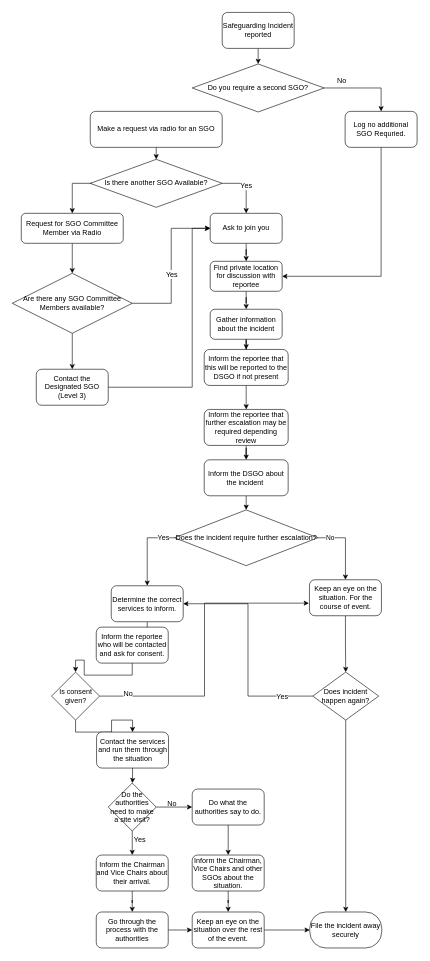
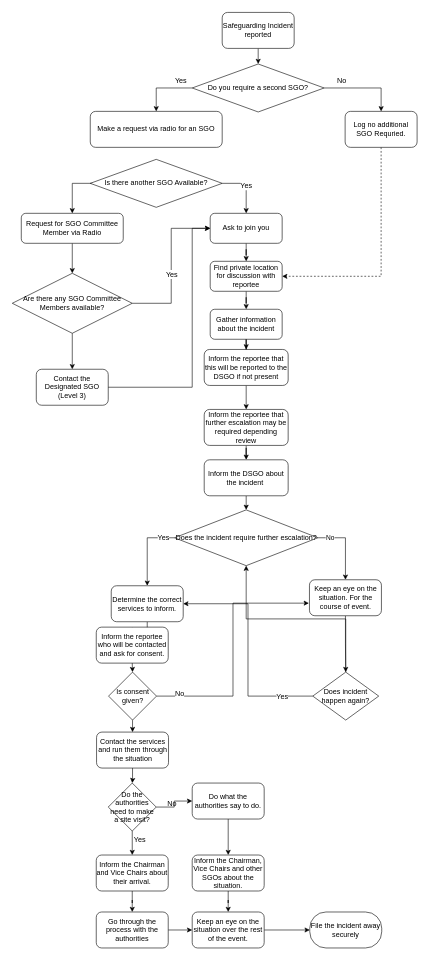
edge "Do you require a second SGO?" -> "Make a request via radio for an SGO": added, label "Yes"
edge "Make a request via radio for an SGO" -> "Is there another SGO Available?": removed
edge "Log no additional SGO Requried." -> "Find private location for discussion with reportee": style solid -> dashed
node "Is consent given?": moved (76, 696) -> (133, 696)
node "Do what the authorities say to do.": moved (228, 807) -> (228, 801)
edge "Does incident happen again?" -> "File the incident away securely": now "Does incident happen again?" -> "Does the incident require further escalation?"
